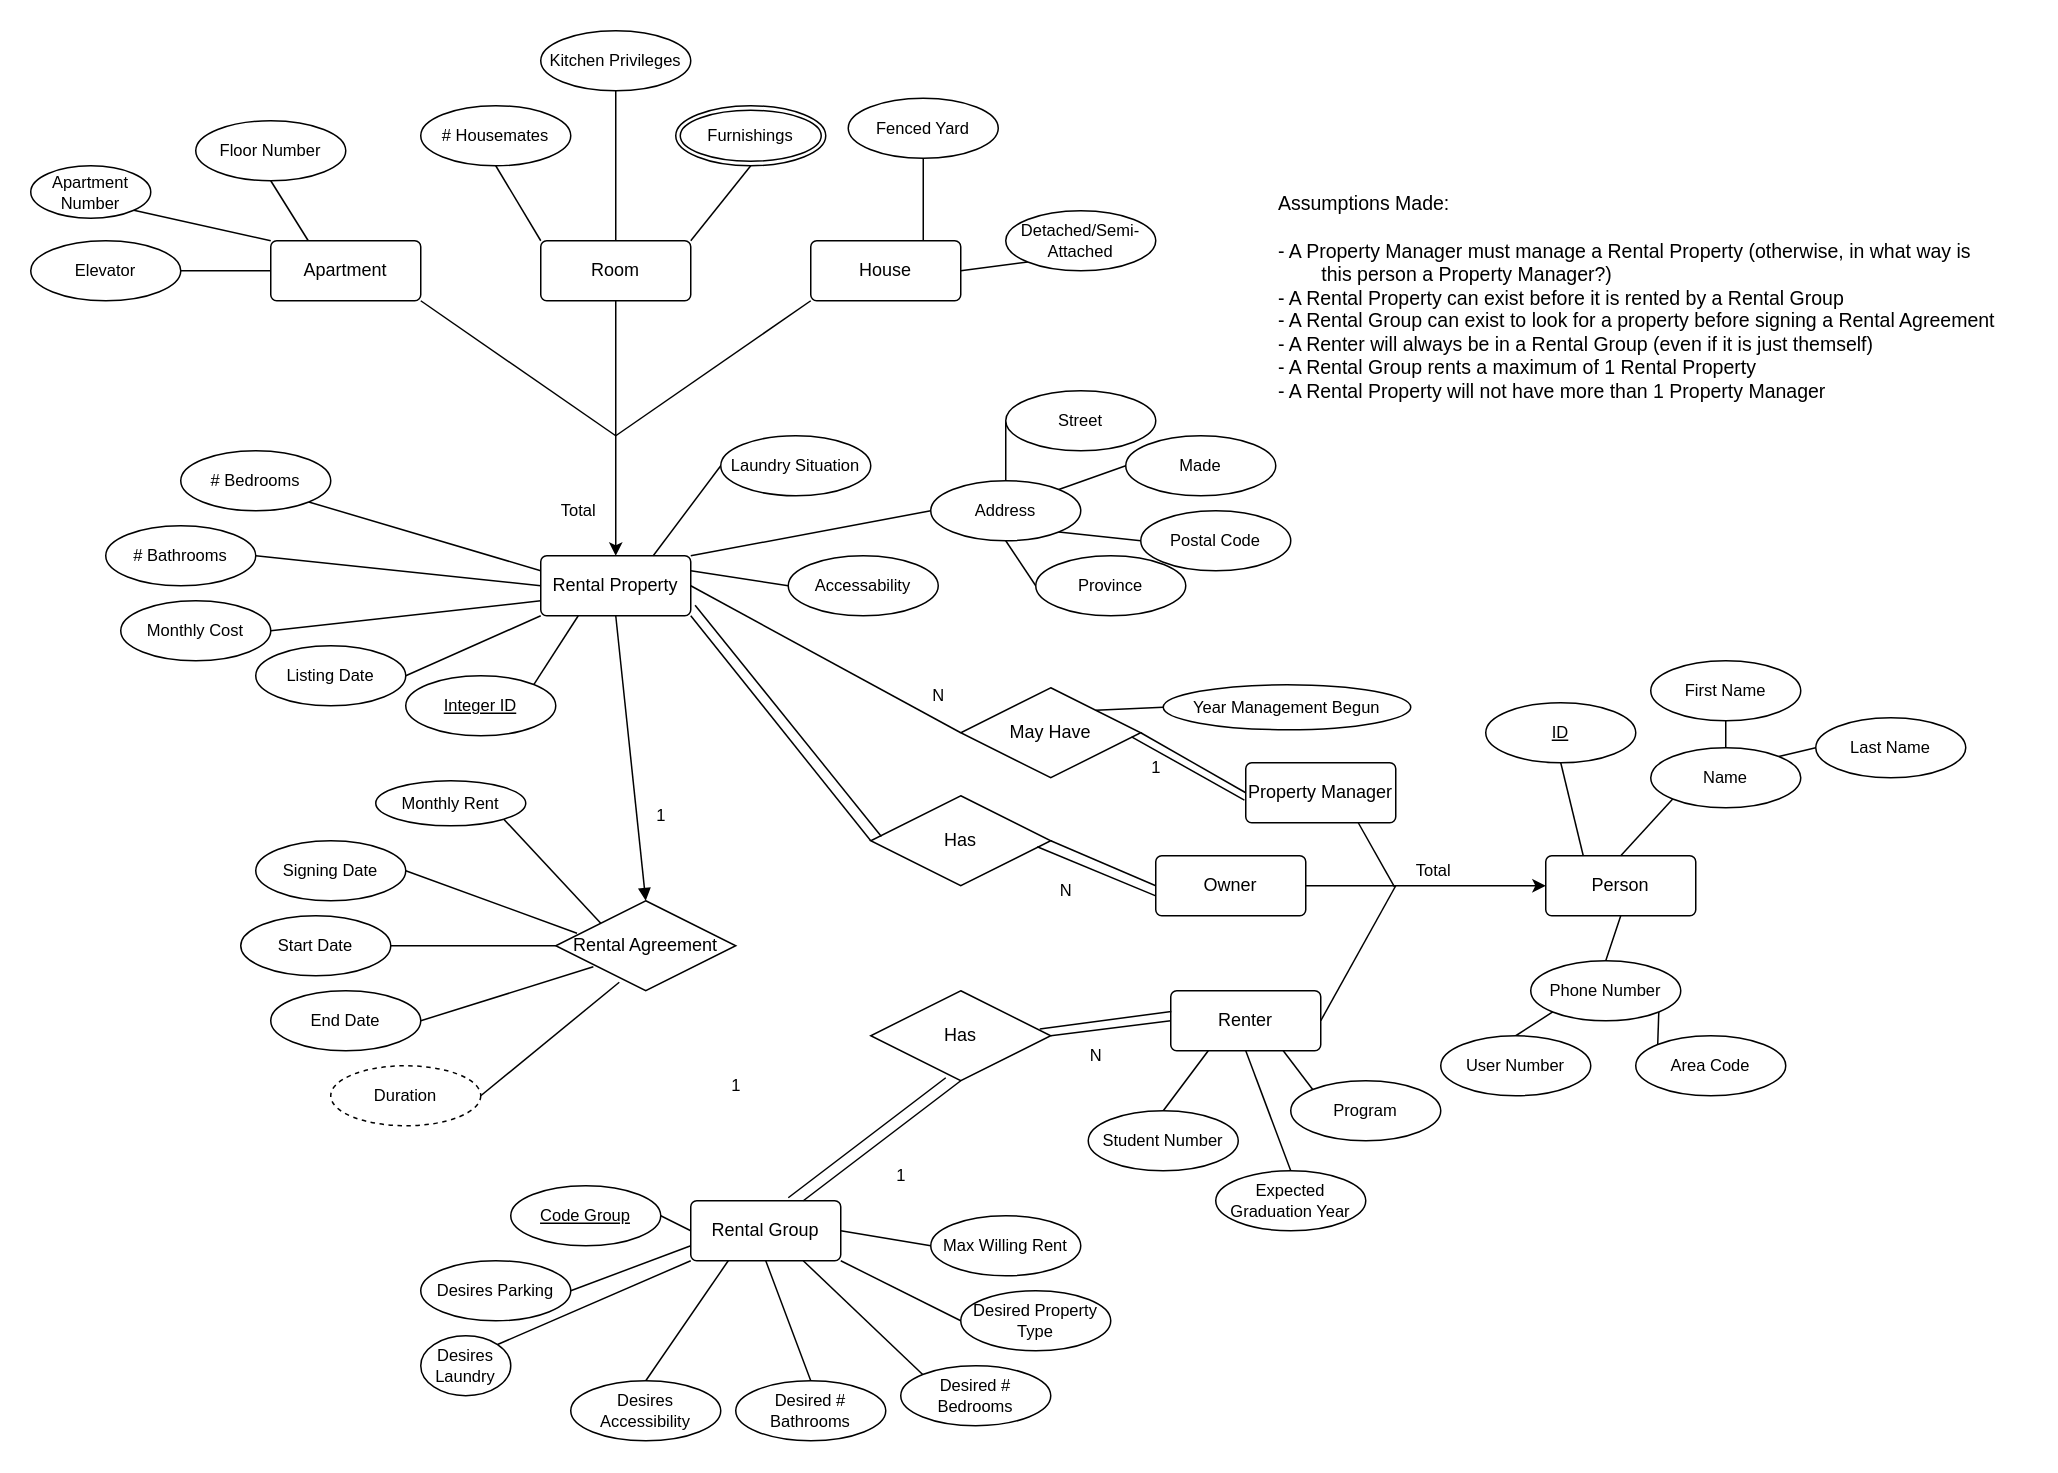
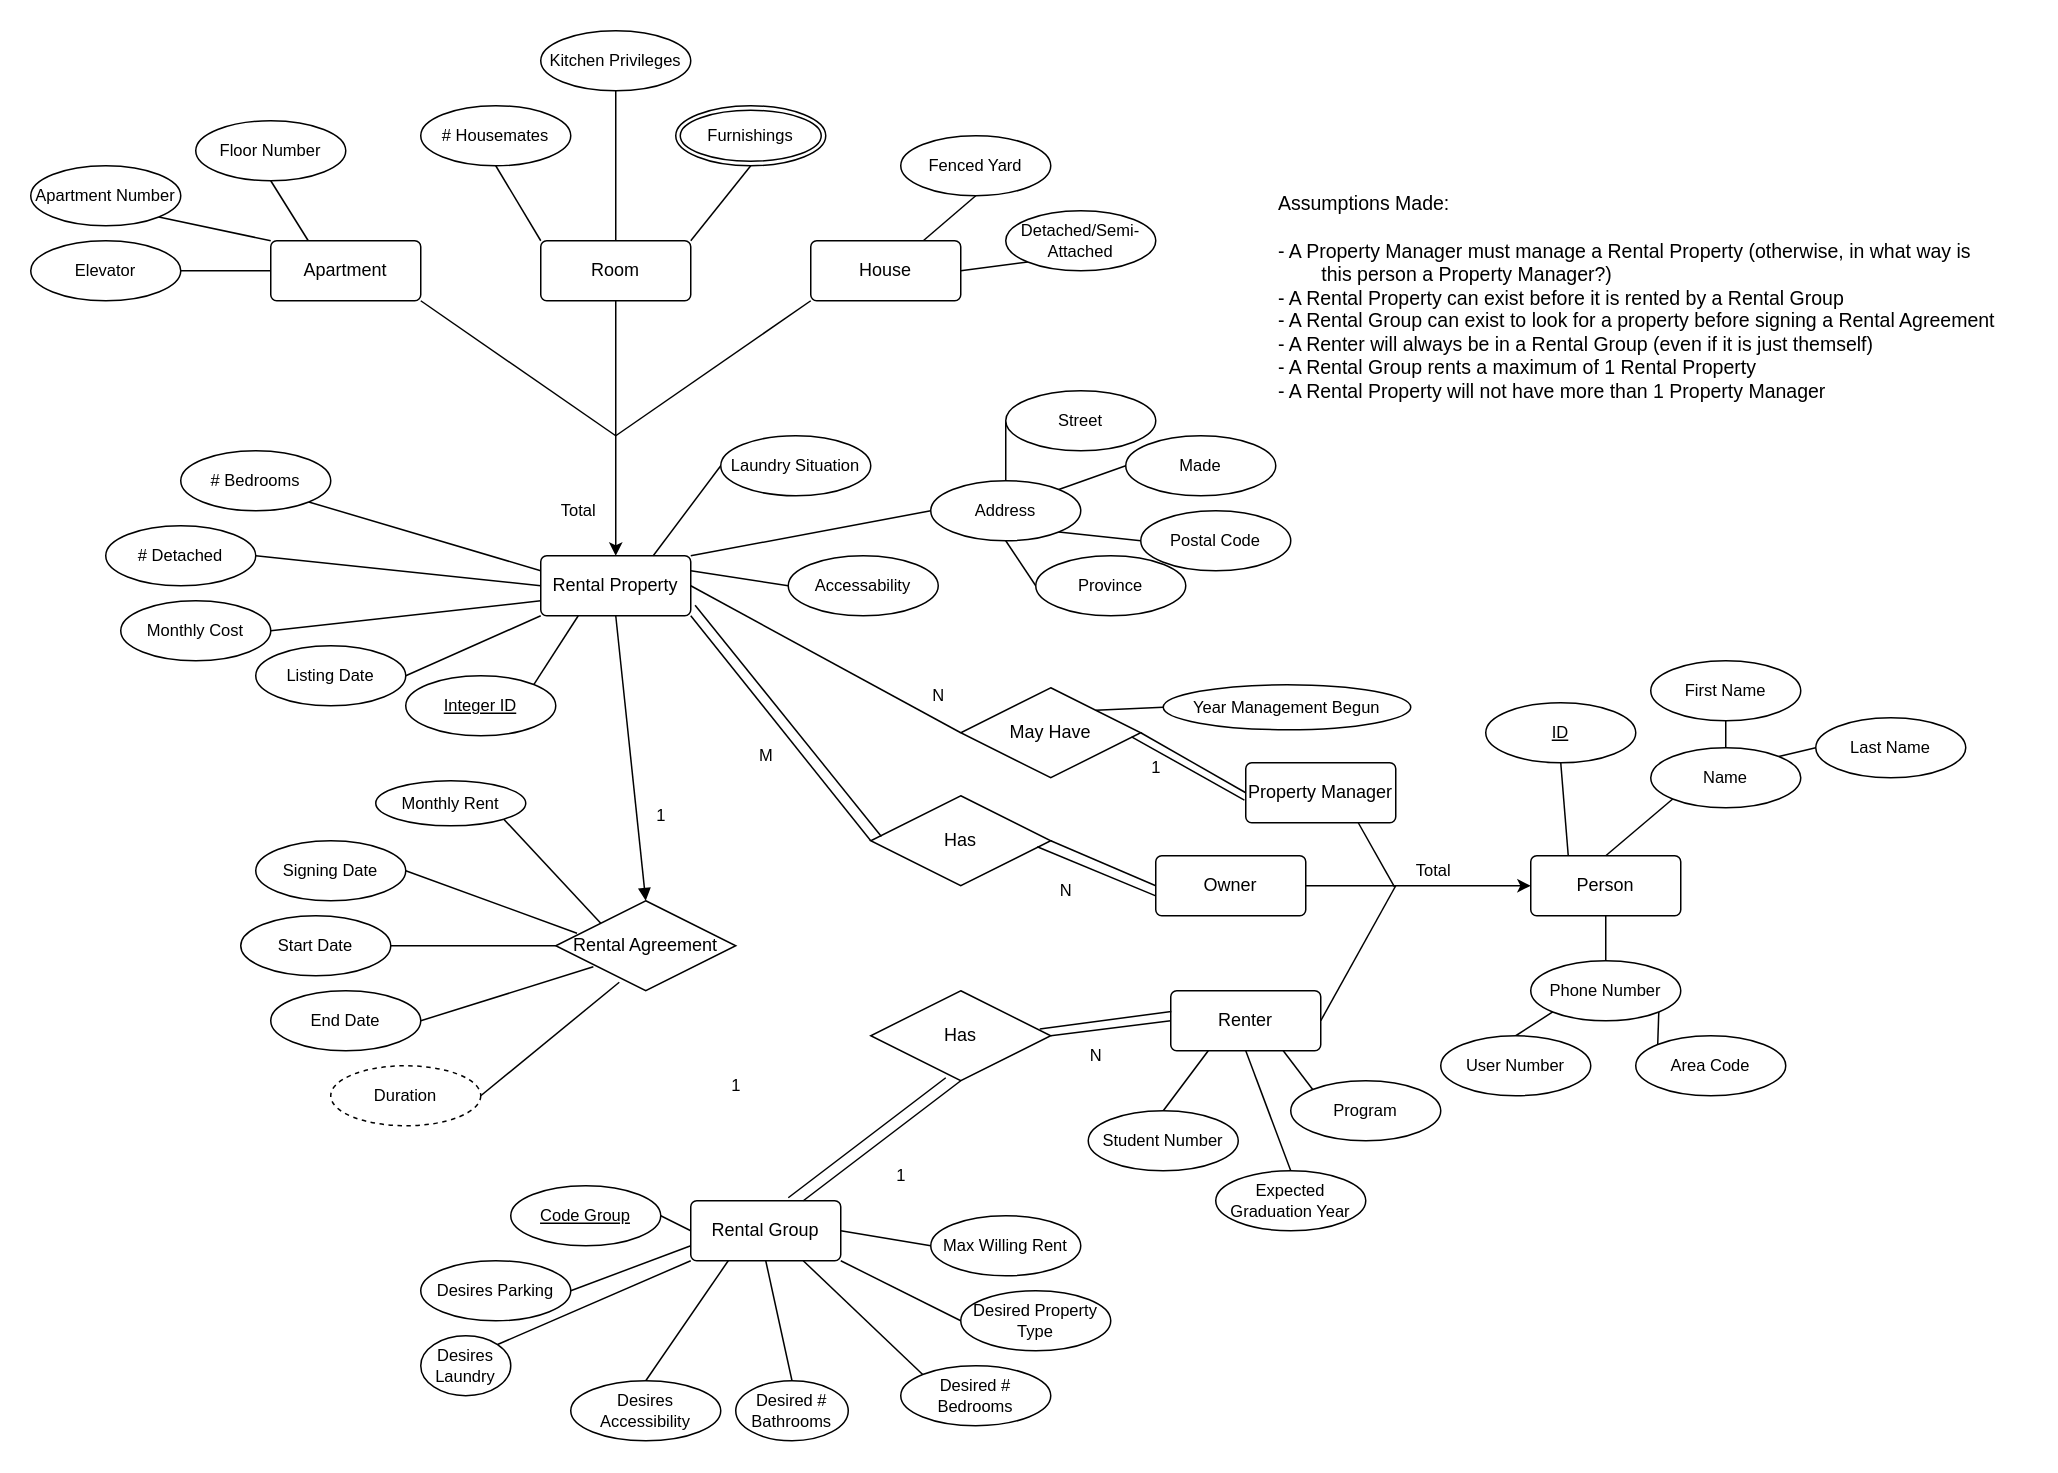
node "Fenced Yard": moved (923, 128) -> (976, 166)
node "Apartment Number": size 120x53 -> 150x60
node "# Bathrooms": label "# Bathrooms" -> "# Detached"
node "M": added
node "Person": moved (1621, 886) -> (1606, 886)
node "Desired # Bathrooms": size 150x60 -> 113x60
